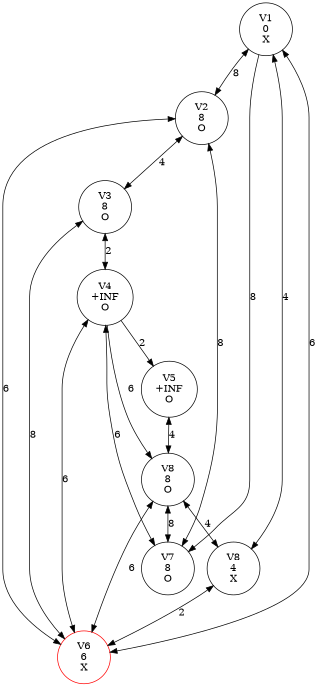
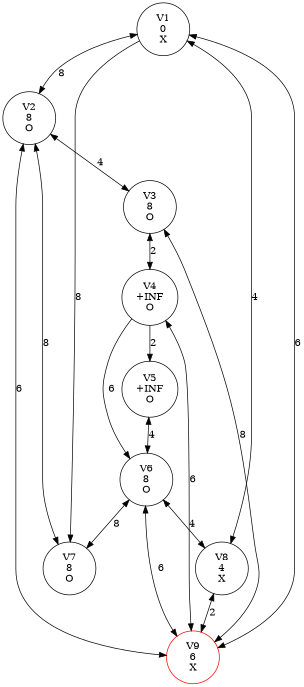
edge "V4 +INF O" -- "V7 8 O": removed, label "6"
node "V8 8 O": label "V8 8 O" -> "V6 8 O"
node "V6 6 X": label "V6 6 X" -> "V9 6 X"
